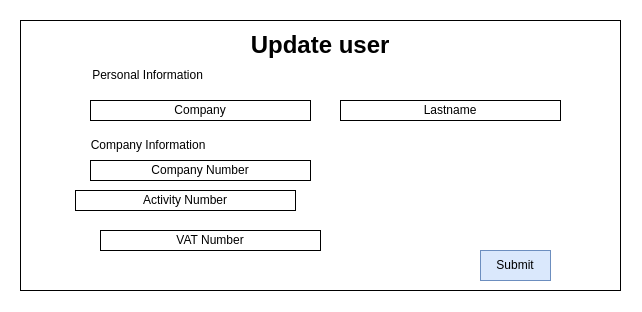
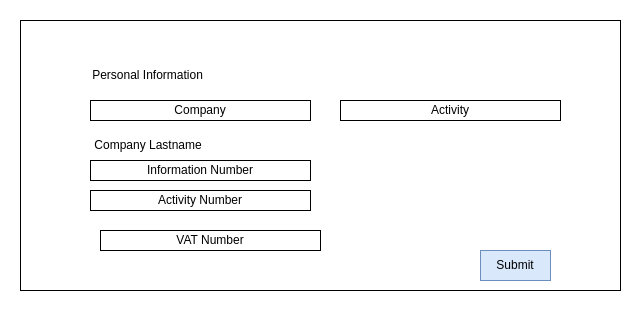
node "Update user": removed
node "Lastname": label "Lastname" -> "Activity"
node "Company Information": label "Company Information" -> "Company Lastname"
node "Company Number": label "Company Number" -> "Information Number"
node "Activity Number": moved (186, 201) -> (201, 201)
